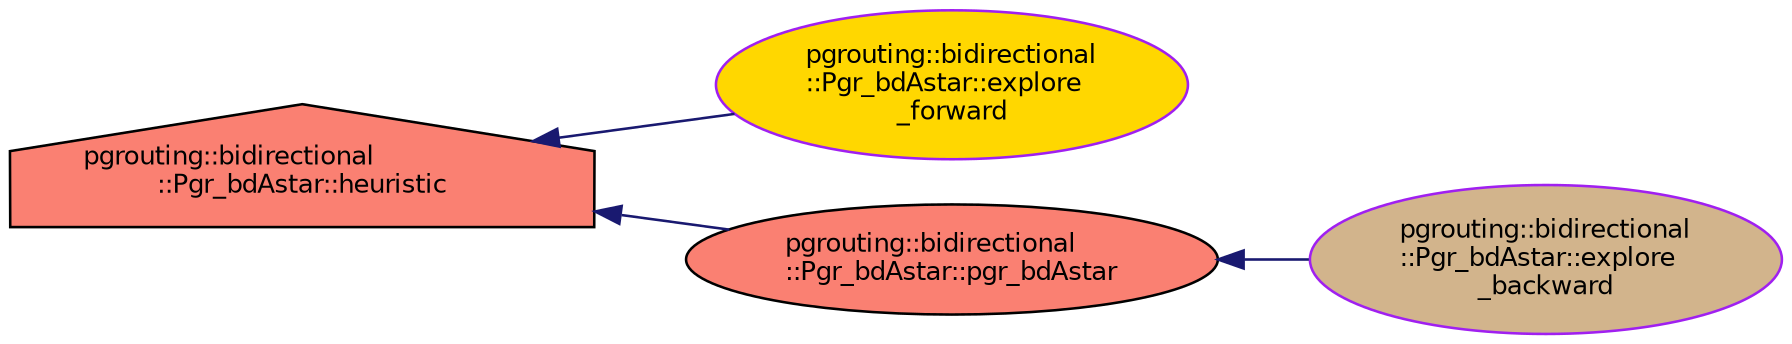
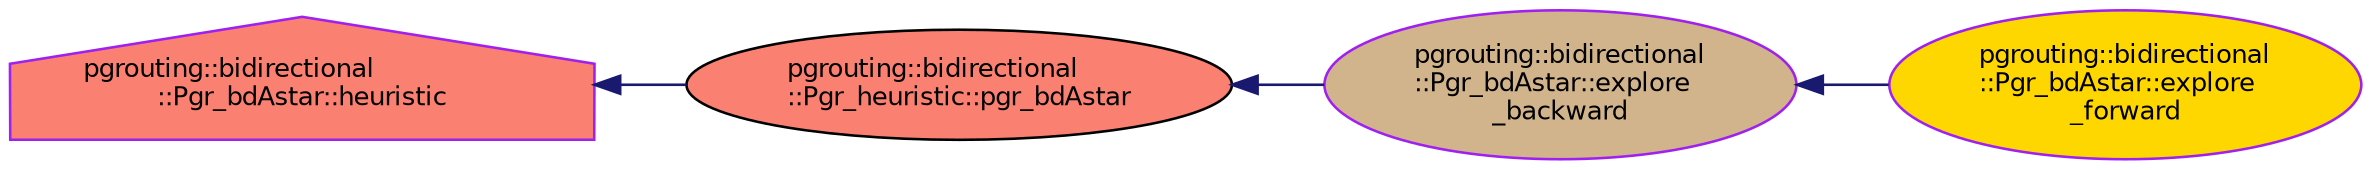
edge "pgrouting::bidirectional ::Pgr_bdAstar::explore _forward" -> "pgrouting::bidirectional ::Pgr_bdAstar::heuristic": now "pgrouting::bidirectional ::Pgr_bdAstar::explore _forward" -> "pgrouting::bidirectional ::Pgr_bdAstar::explore _backward"
node "pgrouting::bidirectional ::Pgr_bdAstar::heuristic": color black -> purple
node "pgrouting::bidirectional ::Pgr_bdAstar::pgr_bdAstar": label "pgrouting::bidirectional ::Pgr_bdAstar::pgr_bdAstar" -> "pgrouting::bidirectional ::Pgr_heuristic::pgr_bdAstar"
